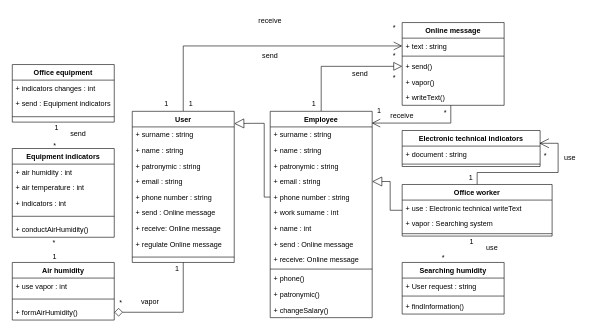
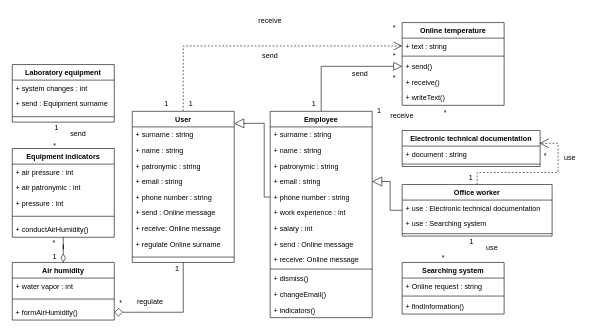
node "Online message": label "Online message" -> "Online temperature"
edge "User" -> "+ text : string": style solid -> dashed
node "Office equipment": label "Office equipment" -> "Laboratory equipment"
node "+ vapor()": label "+ vapor()" -> "+ receive()"
node "+ indicators changes : int": label "+ indicators changes : int" -> "+ system changes : int"
node "+ send : Equipment indicators": label "+ send : Equipment indicators" -> "+ send : Equipment surname"
edge "+ writeText()" -> "Employee": removed
node "Electronic technical indicators": label "Electronic technical indicators" -> "Electronic technical documentation"
node "+ air humidity : int": label "+ air humidity : int" -> "+ air pressure : int"
edge "Office worker" -> "+ document : string": style solid -> dashed
node "+ air temperature : int": label "+ air temperature : int" -> "+ air patronymic : int"
node "+ indicators : int": label "+ indicators : int" -> "+ pressure : int"
node "+ use : Electronic technical writeText": label "+ use : Electronic technical writeText" -> "+ use : Electronic technical documentation"
node "+ work surname : int": label "+ work surname : int" -> "+ work experience : int"
node "+ vapor : Searching system": label "+ vapor : Searching system" -> "+ use : Searching system"
node "+ name : int": label "+ name : int" -> "+ salary : int"
node "+ regulate Online message": label "+ regulate Online message" -> "+ regulate Online surname"
edge "Equipment indicators" -> "Air humidity": added
node "Searching humidity": label "Searching humidity" -> "Searching system"
node "+ phone()": label "+ phone()" -> "+ dismiss()"
node "+ use vapor : int": label "+ use vapor : int" -> "+ water vapor : int"
node "+ User request : string": label "+ User request : string" -> "+ Online request : string"
node "+ patronymic()": label "+ patronymic()" -> "+ changeEmail()"
node "vapor": label "vapor" -> "regulate"
node "+ changeSalary()": label "+ changeSalary()" -> "+ indicators()"
